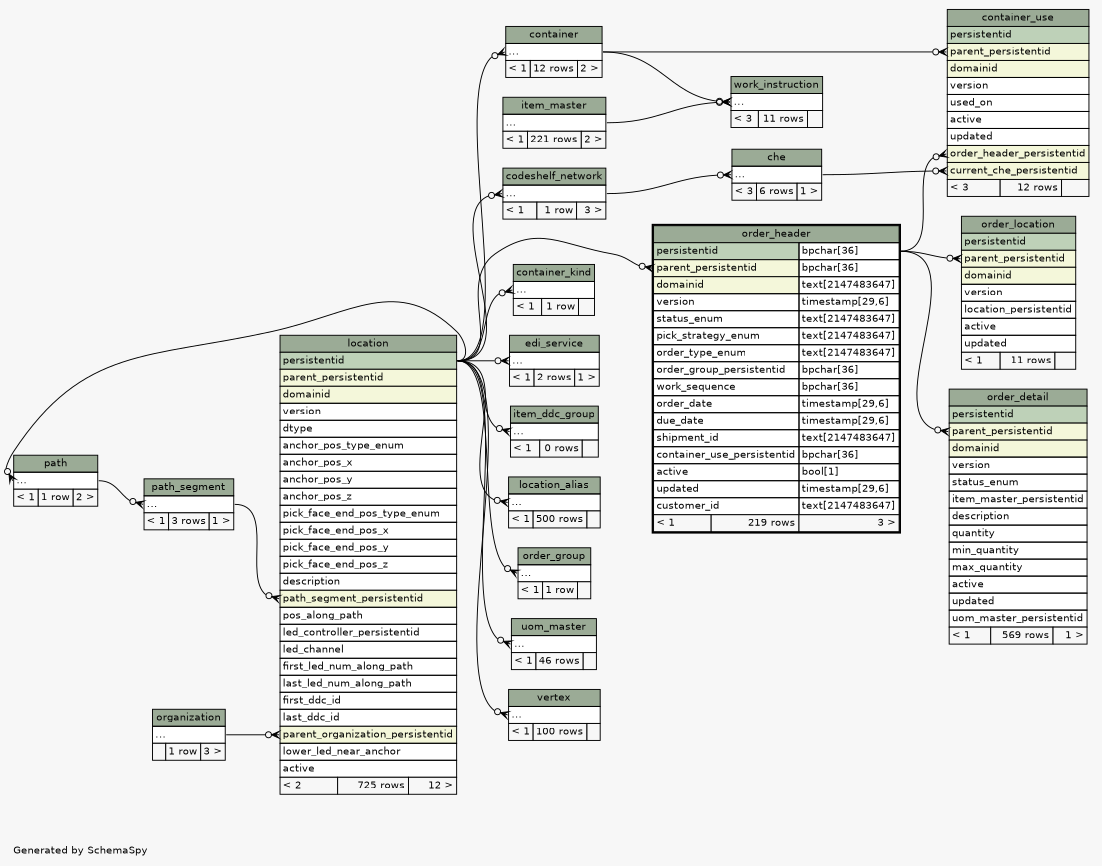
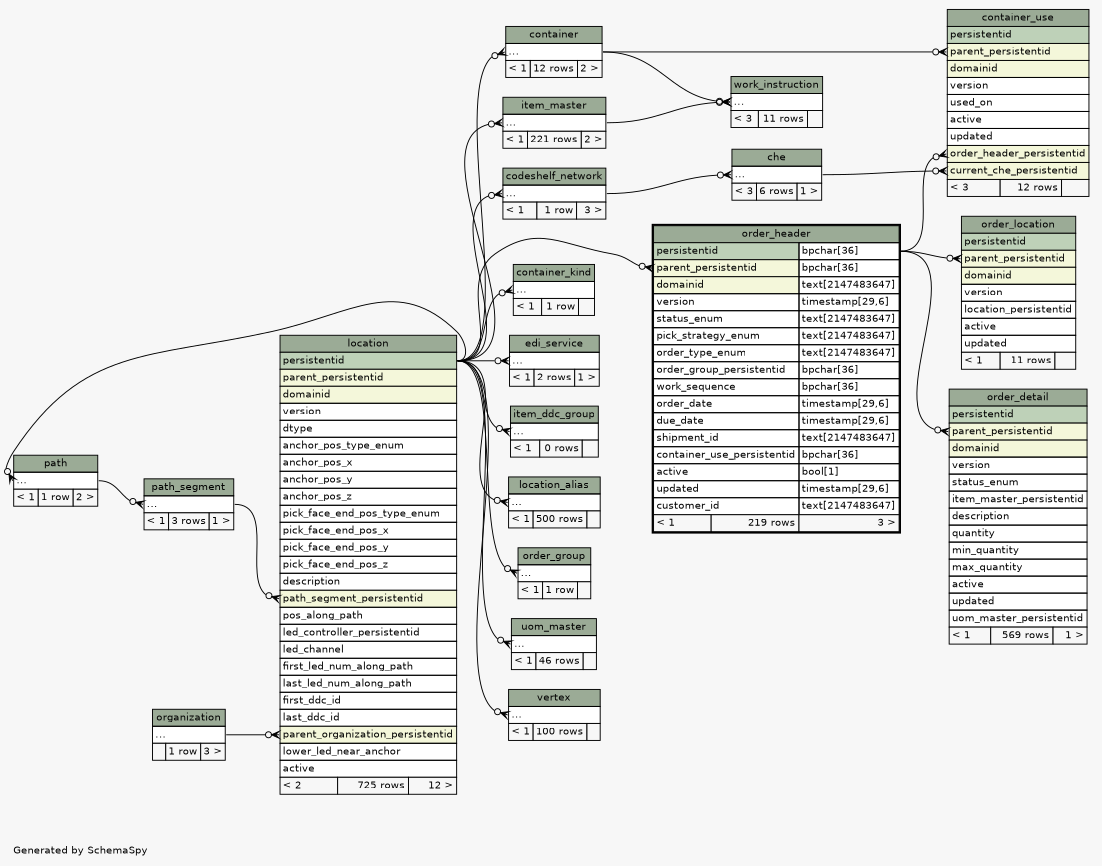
edge "location" -> "item_master": added
